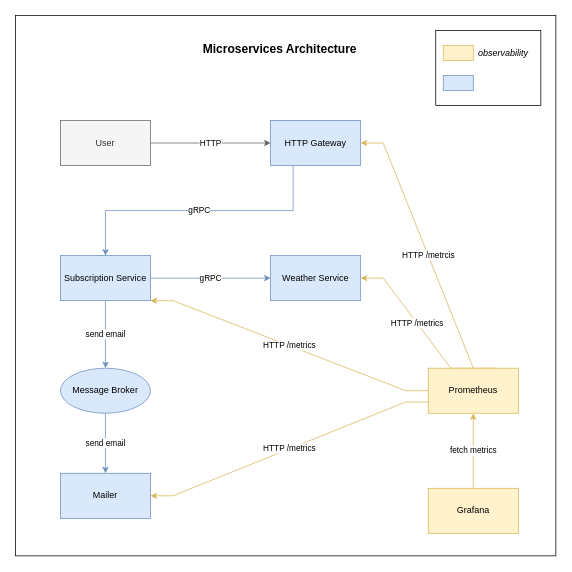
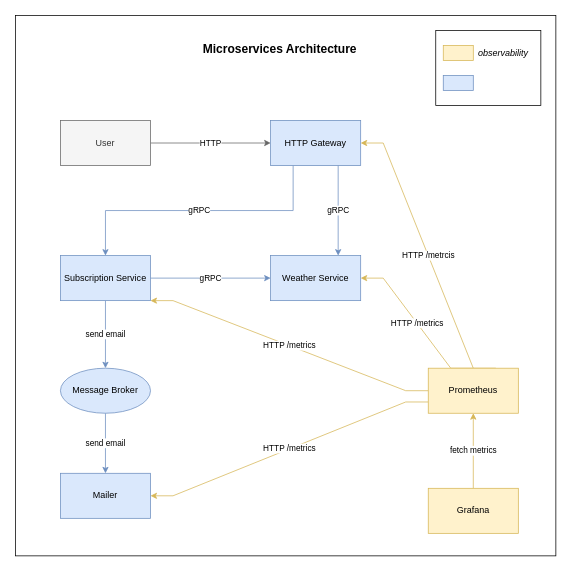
edge "HTTP Gateway" -> "Weather Service": added, label "gRPC"
